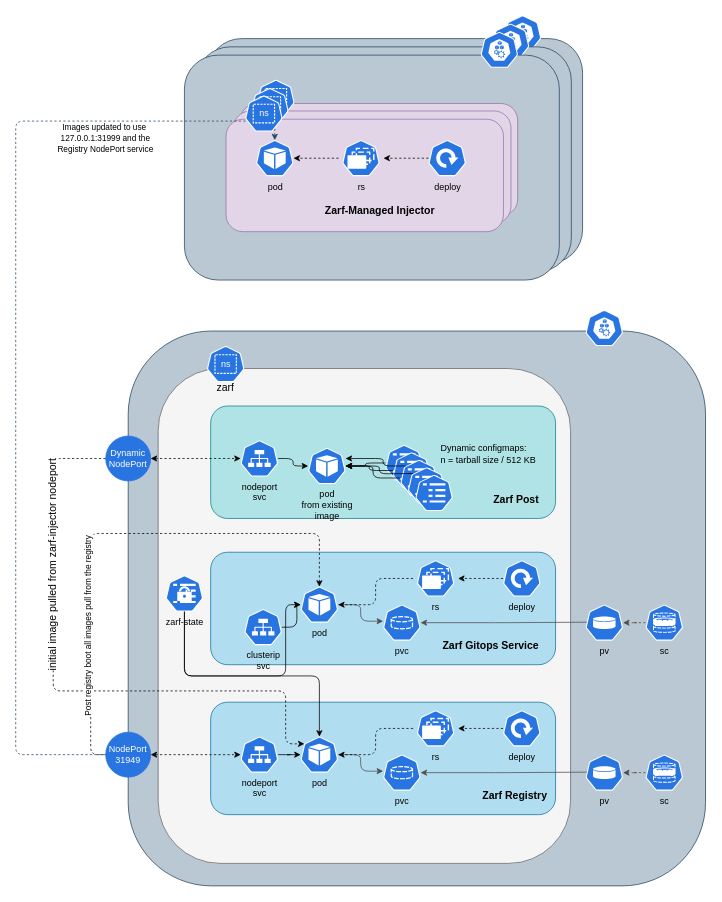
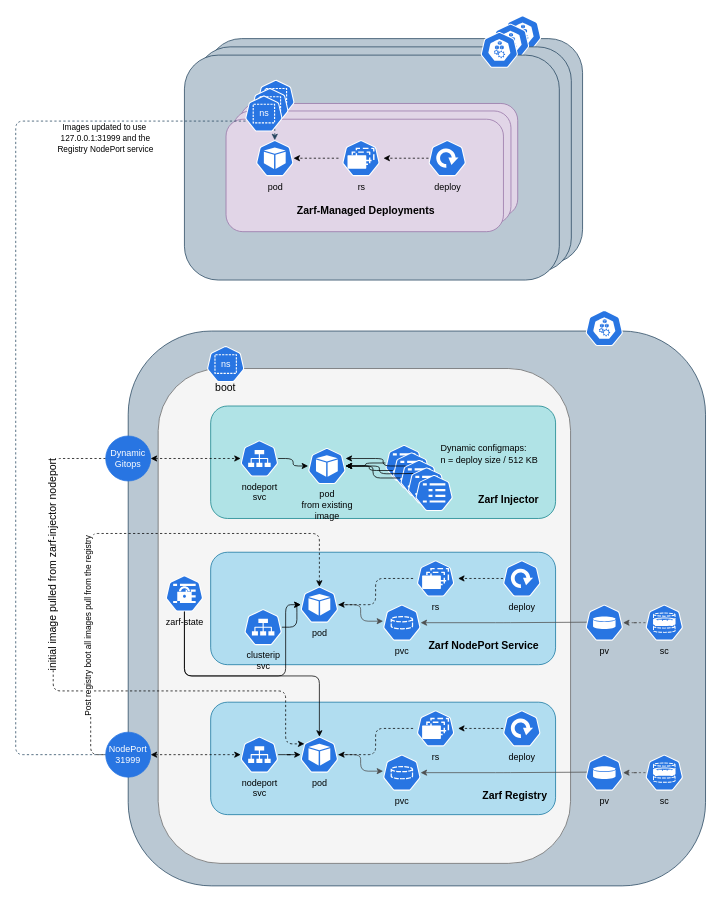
node "Zarf-Managed Injector": label "Zarf-Managed Injector" -> "Zarf-Managed Deployments"
node "zarf": label "zarf" -> "boot"
node "Dynamic configmaps: n = tarball size / 512 KB": label "Dynamic configmaps: n = tarball size / 512 KB" -> "Dynamic configmaps: n = deploy size / 512 KB"
node "Dynamic NodePort": label "Dynamic NodePort" -> "Dynamic Gitops"
node "Zarf Post": label "Zarf Post" -> "Zarf Injector"
node "Zarf Gitops Service": label "Zarf Gitops Service" -> "Zarf NodePort Service"
node "NodePort 31949": label "NodePort 31949" -> "NodePort 31999"
